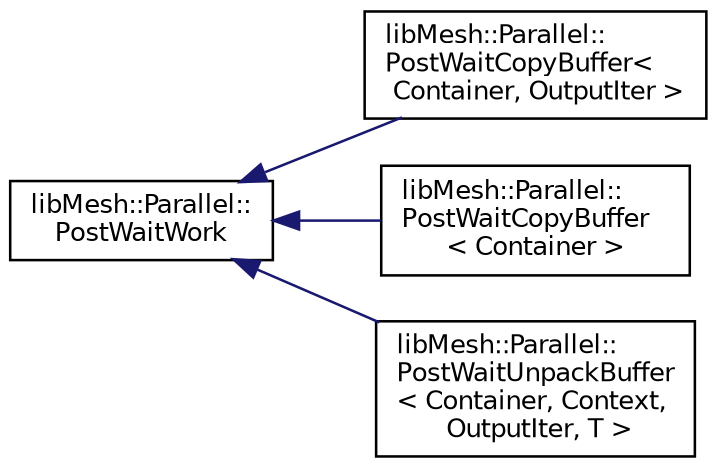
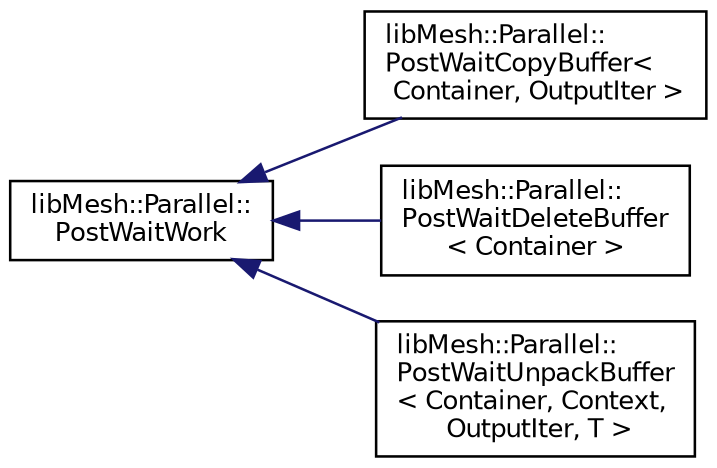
node "libMesh::Parallel:: PostWaitCopyBuffer < Container >": label "libMesh::Parallel:: PostWaitCopyBuffer < Container >" -> "libMesh::Parallel:: PostWaitDeleteBuffer < Container >"
